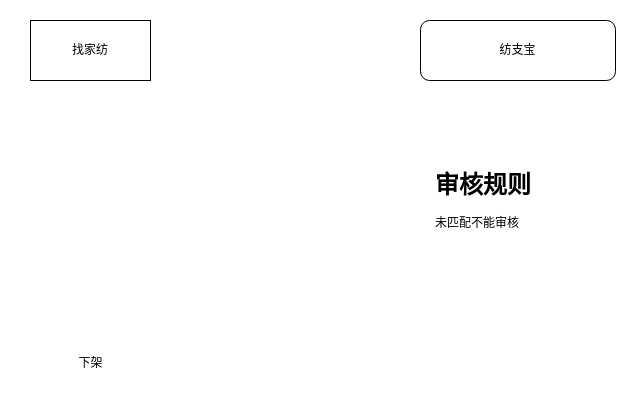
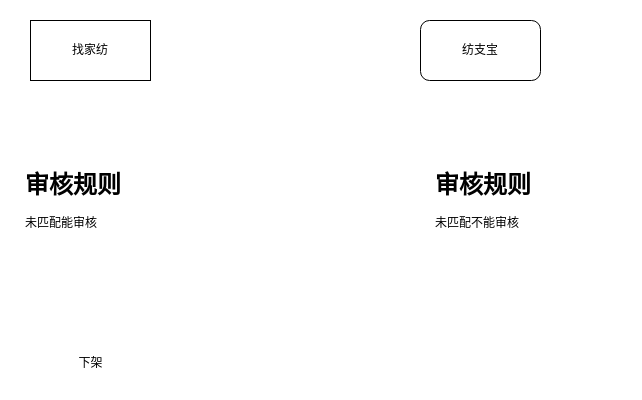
node "纺支宝": size 195x60 -> 120x60
node "审核规则 未匹配能审核": added
